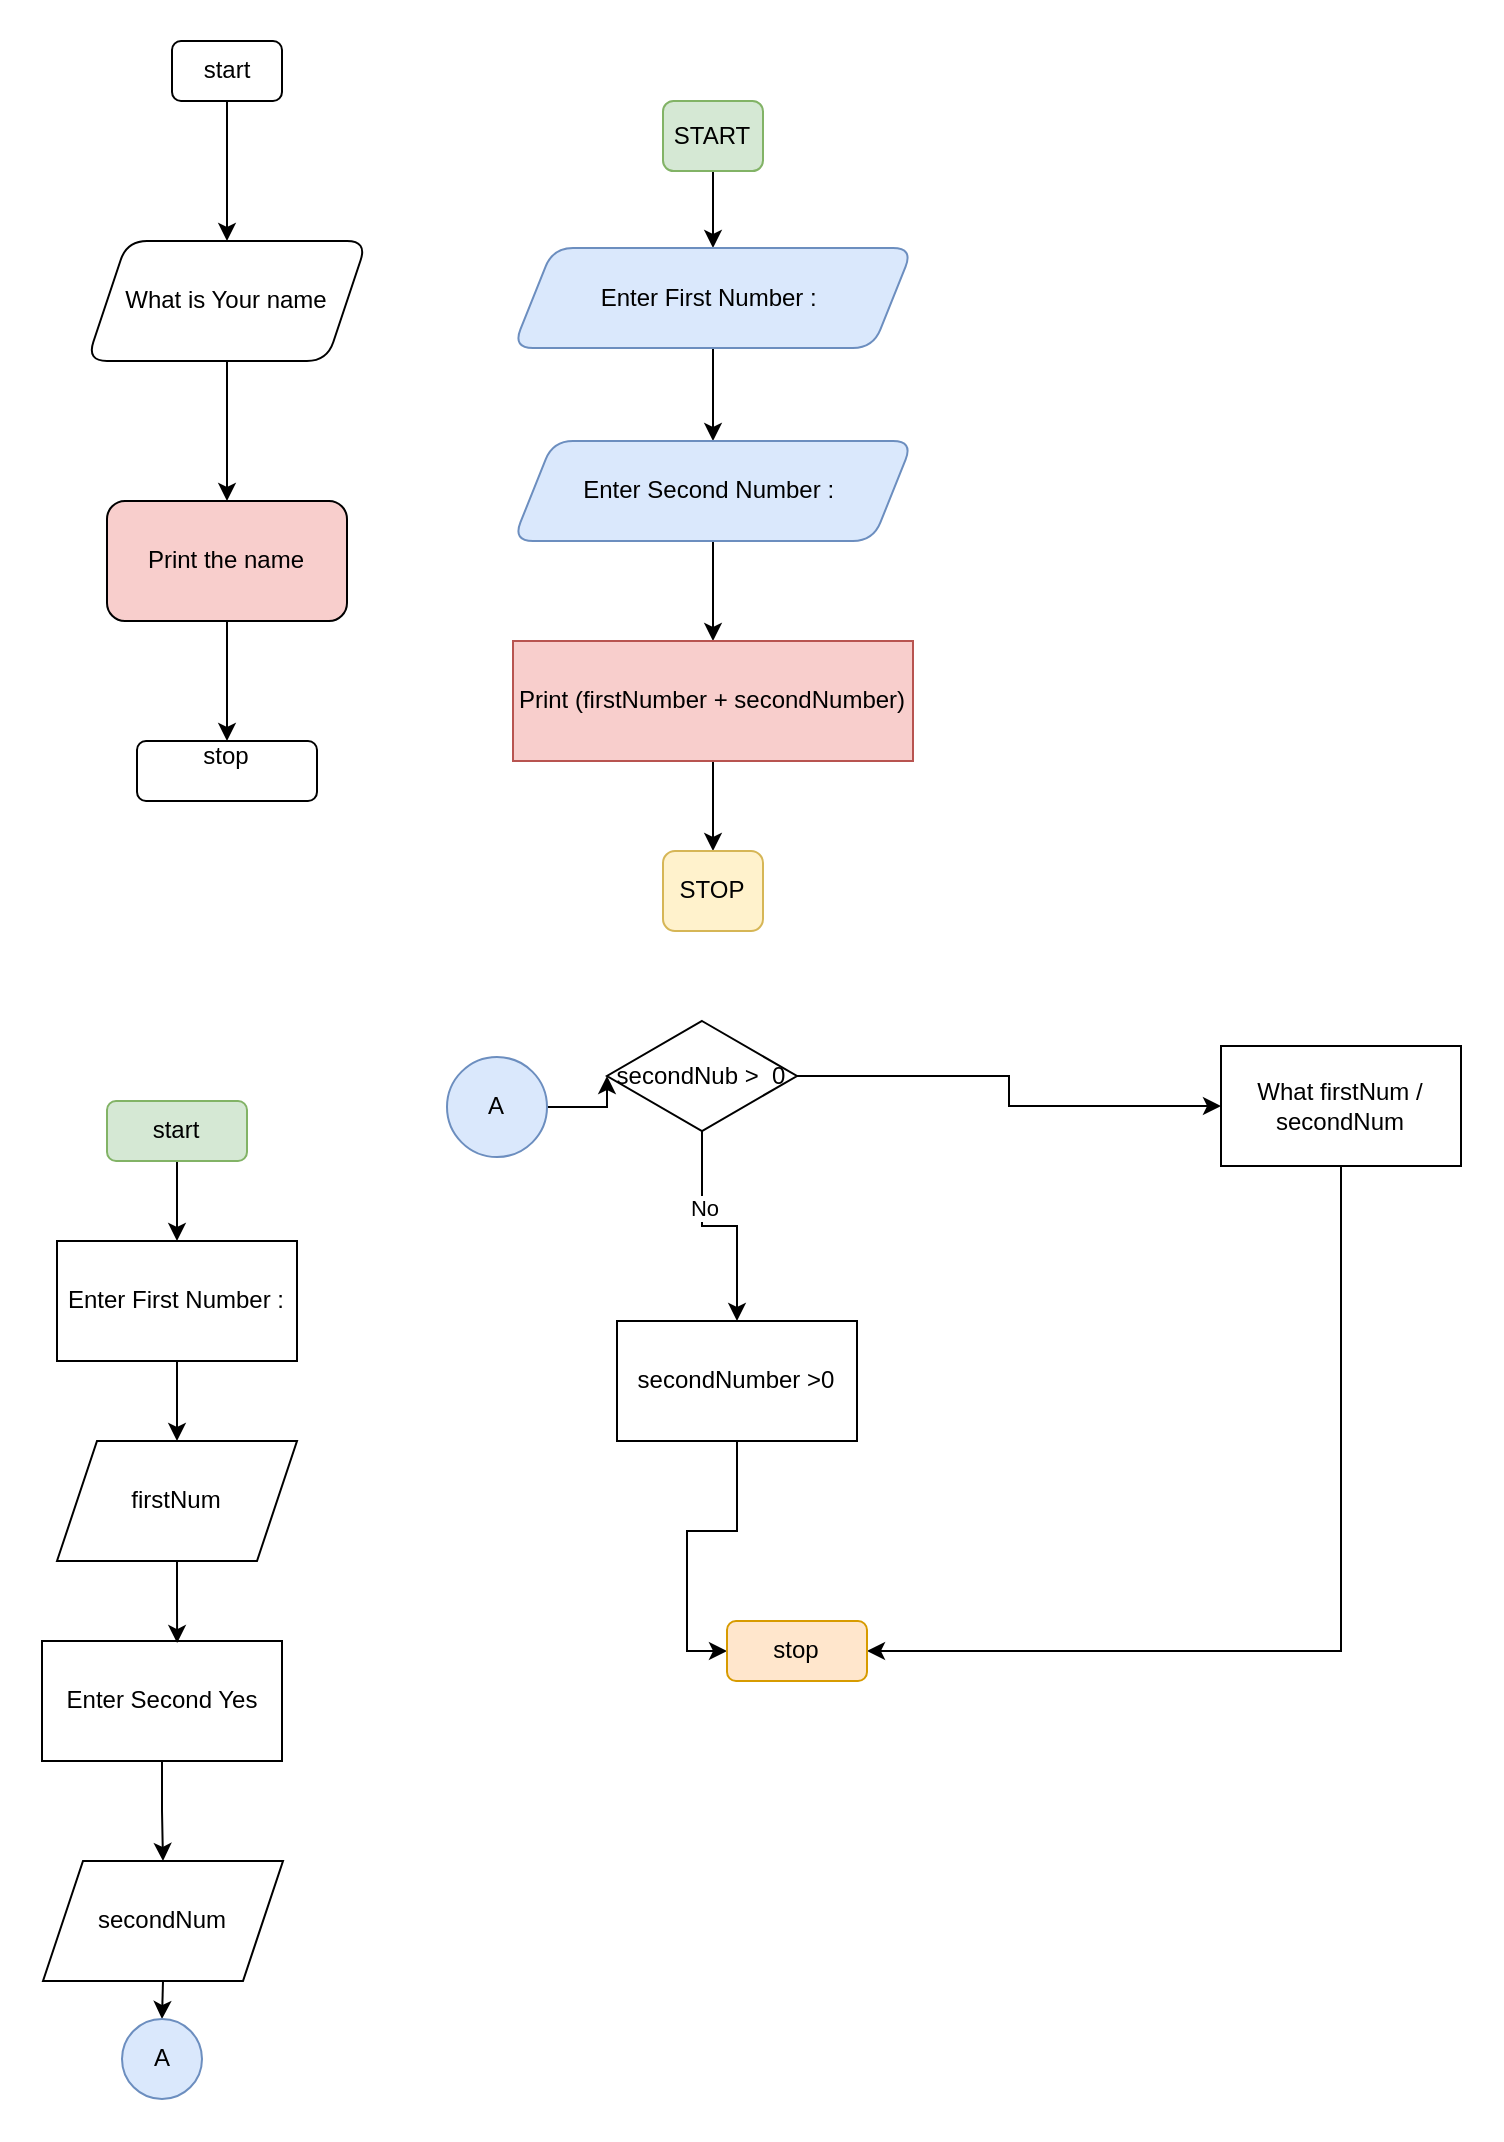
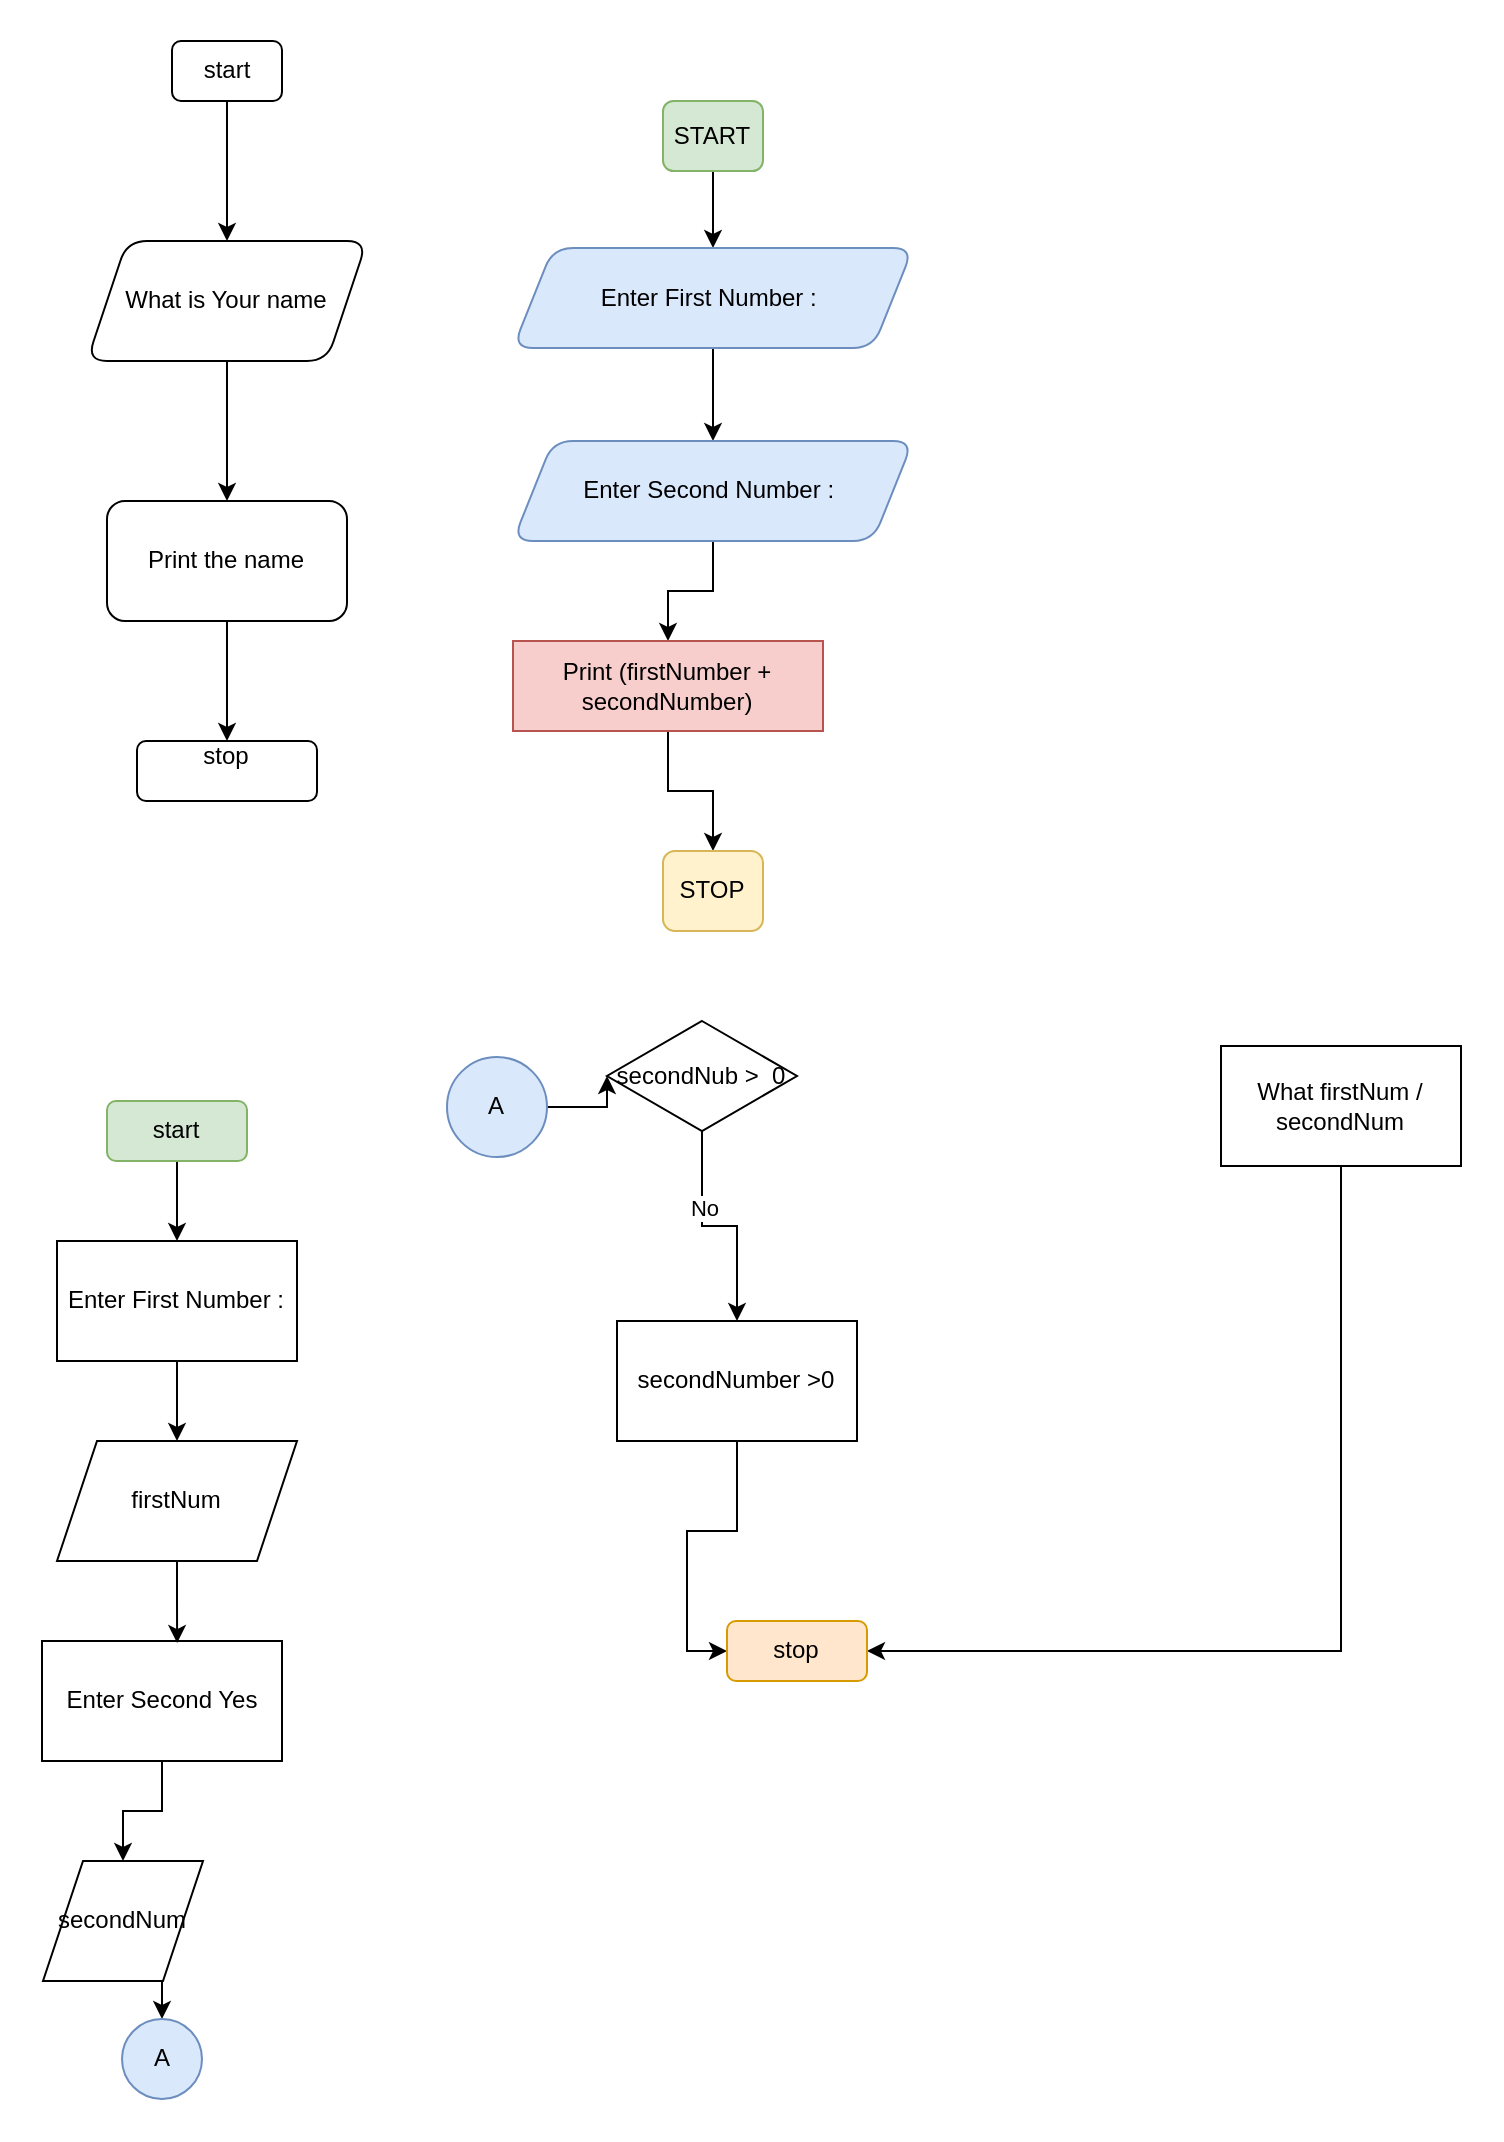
node "Print the name": fillcolor #f8cecc -> #ffffff
node "Print (firstNumber + secondNumber)": size 400x120 -> 310x90
edge "secondNub > 0" -> "What firstNum / secondNum": removed
node "secondNum": size 240x120 -> 160x120
